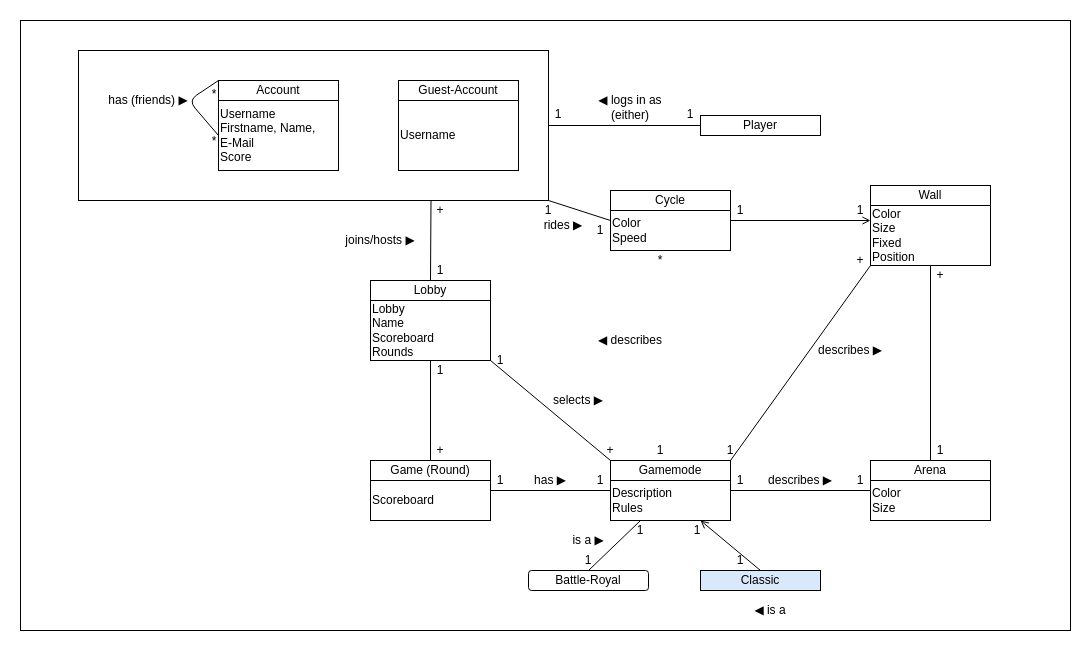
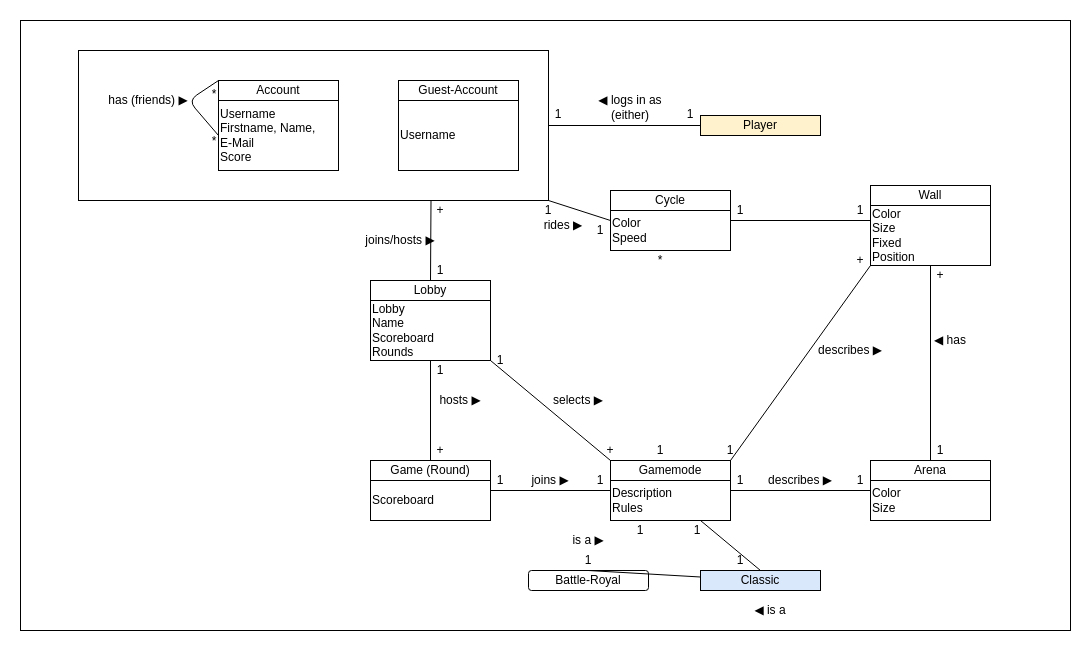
node "Player": fillcolor #ffffff -> #fff2cc
edge "Color Speed" -> "Color Size Fixed Position": arrowhead open -> none
node "joins/hosts ▶": moved (381, 241) -> (401, 241)
node "◀ describes": removed
node "◀ has": added
node "hosts ▶": added
node "has ▶": label "has ▶" -> "joins ▶"
edge "Classic" -> "Description Rules": arrowhead open -> none
edge "Description Rules" -- "Battle-Royal": now "Classic" -- "Battle-Royal"
